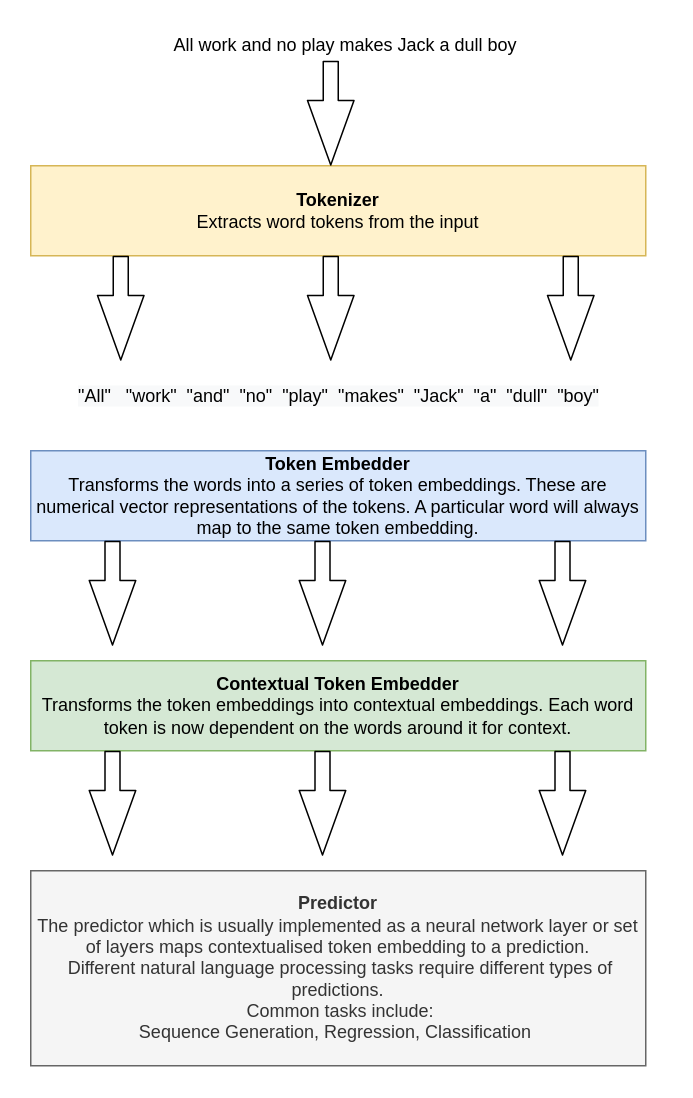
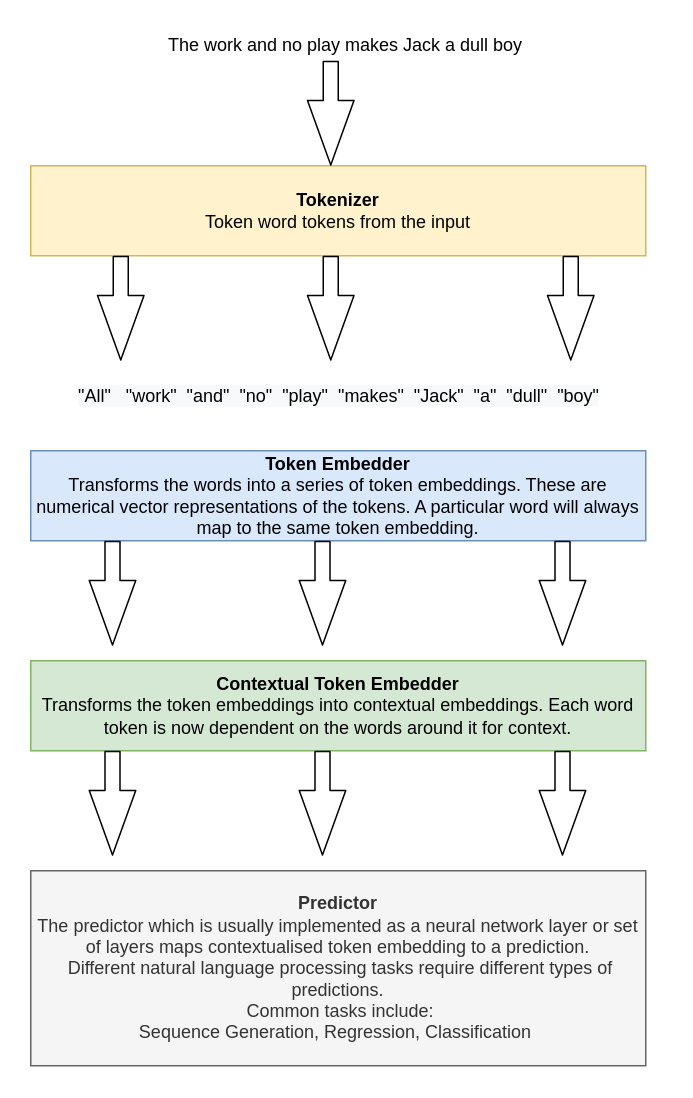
node "All work and no play makes Jack a dull boy": label "All work and no play makes Jack a dull boy" -> "The work and no play makes Jack a dull boy"
node "Tokenizer Extracts word tokens from the input": label "Tokenizer Extracts word tokens from the input" -> "Tokenizer Token word tokens from the input"
